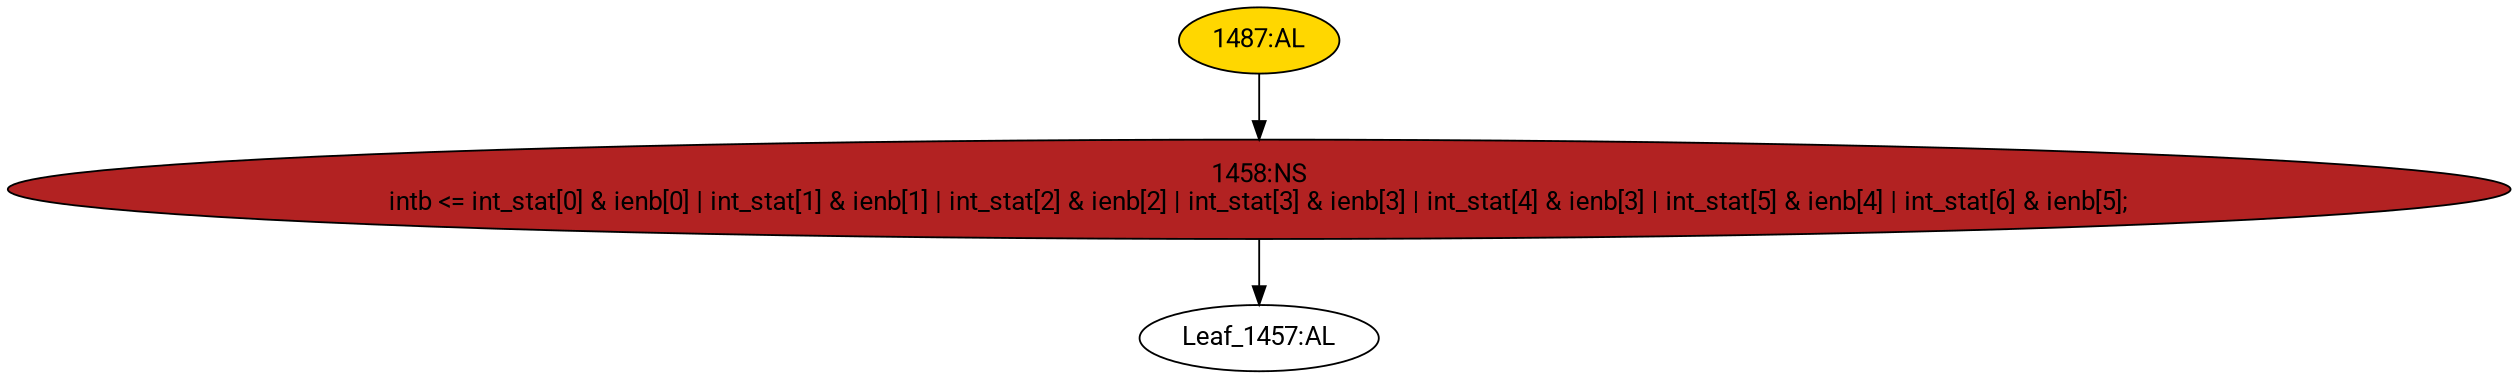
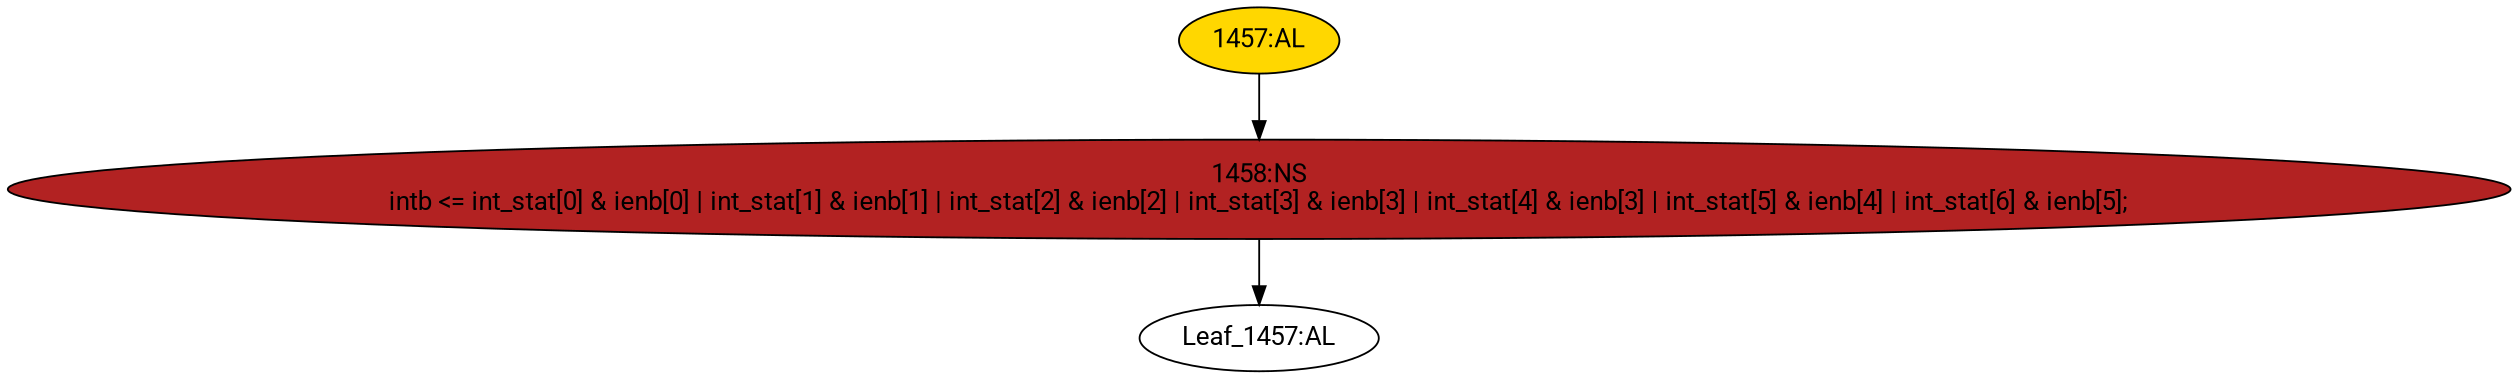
node "1487:AL": label "1487:AL" -> "1457:AL"
